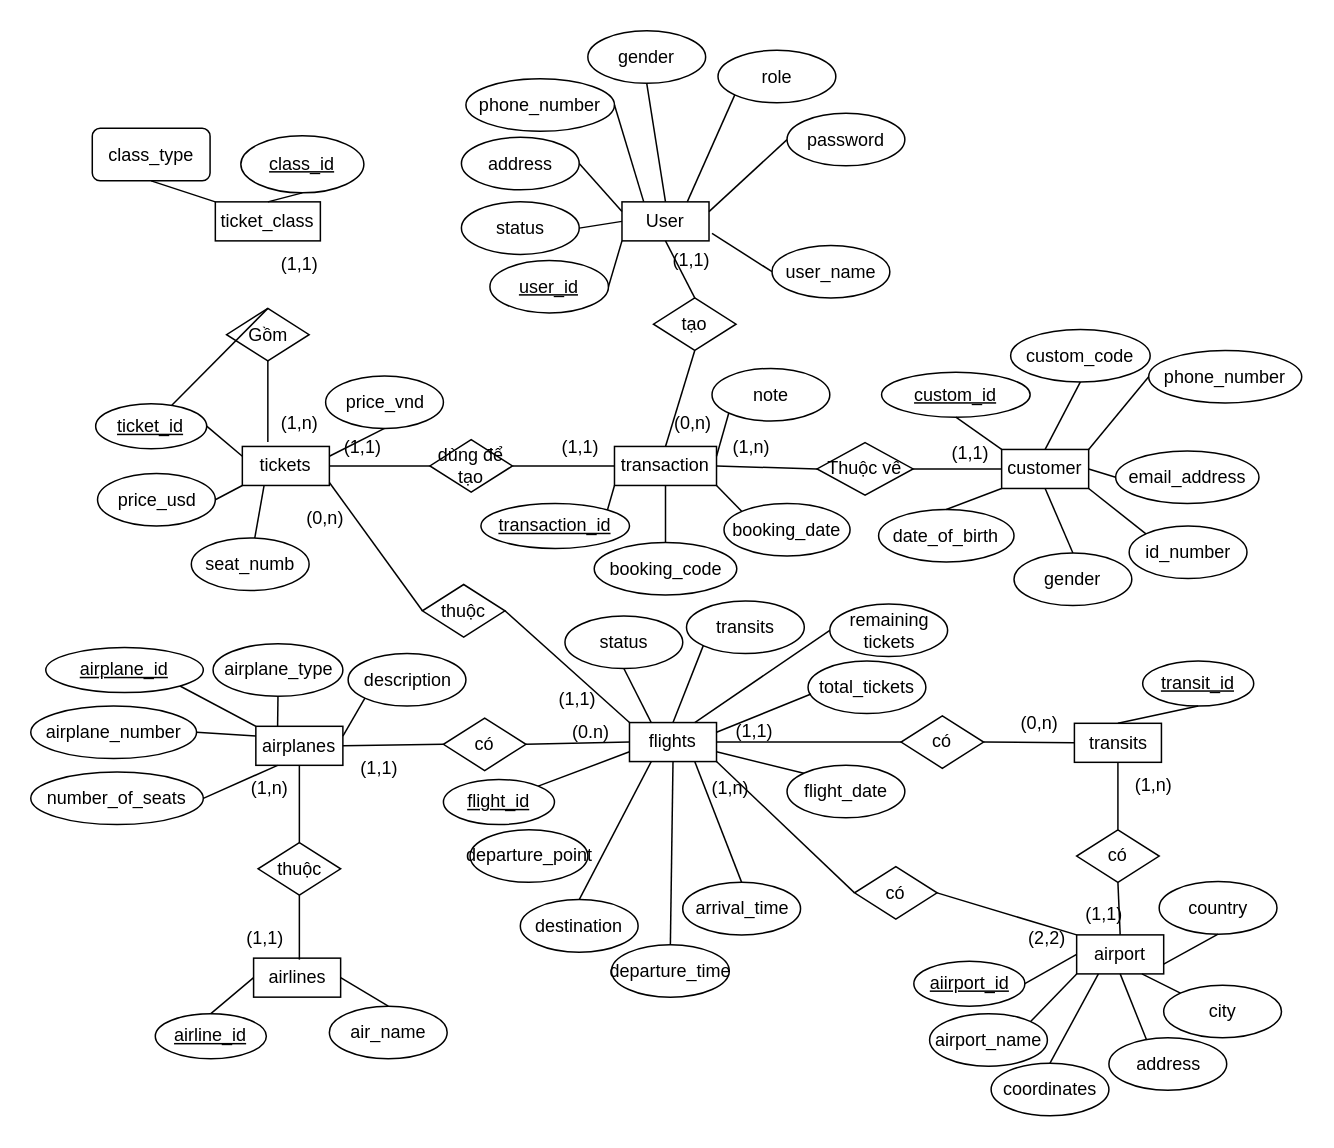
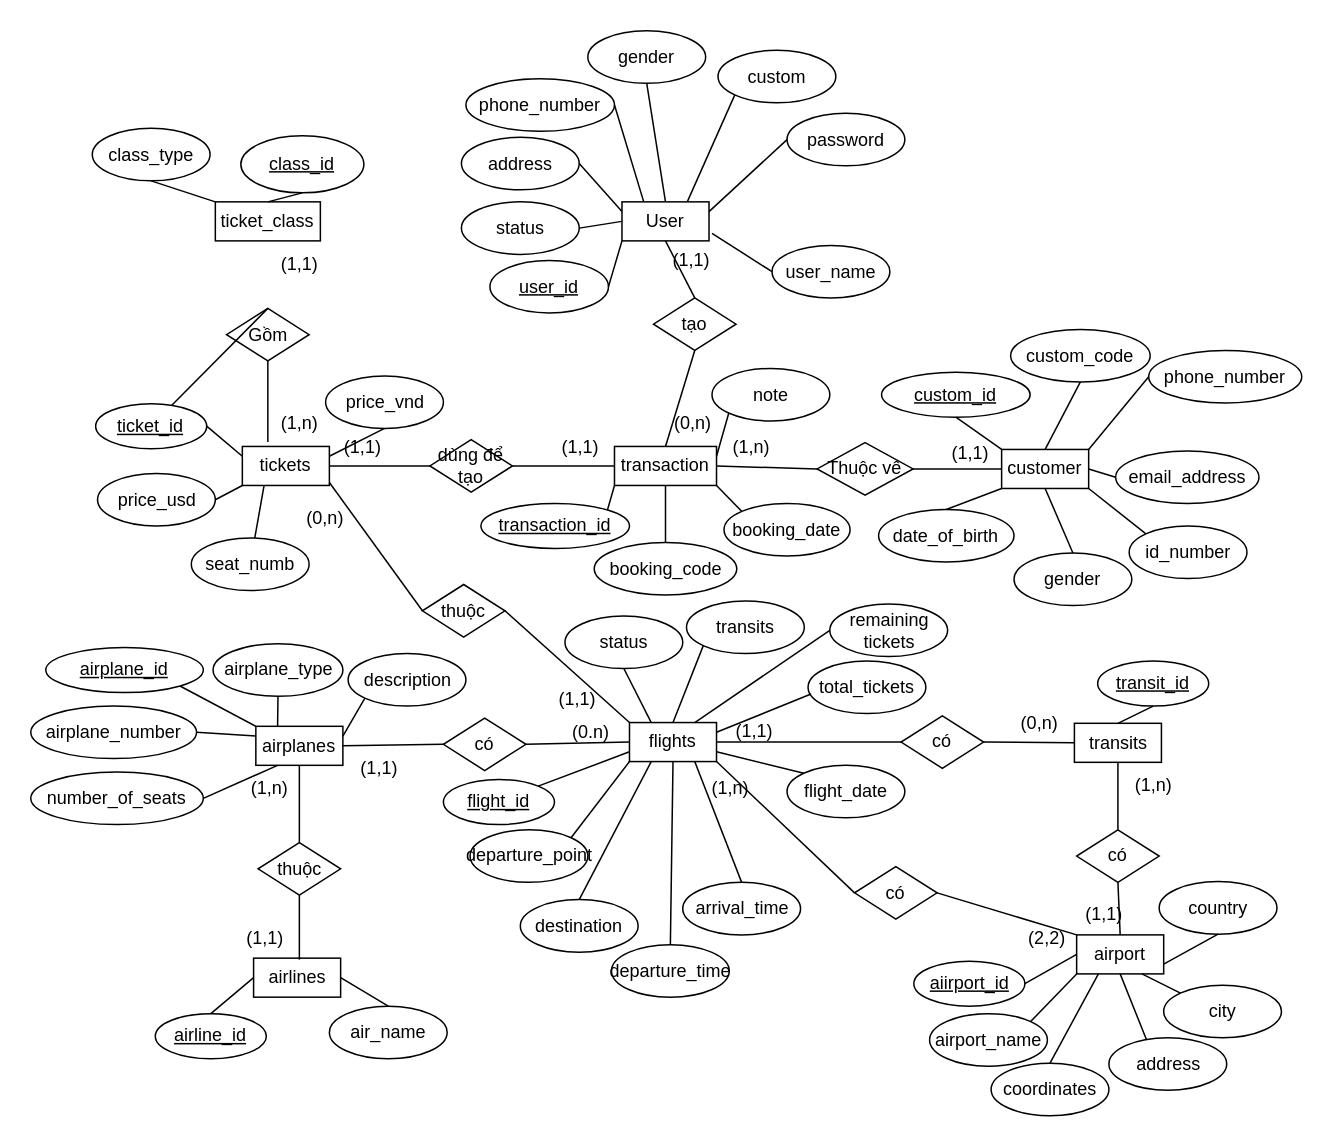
node "role": label "role" -> "custom"
node "class_type": shape rounded rectangle -> ellipse
node "transit_id": moved (1198, 683) -> (1153, 683)
edge "flights" -- "departure_point": added
